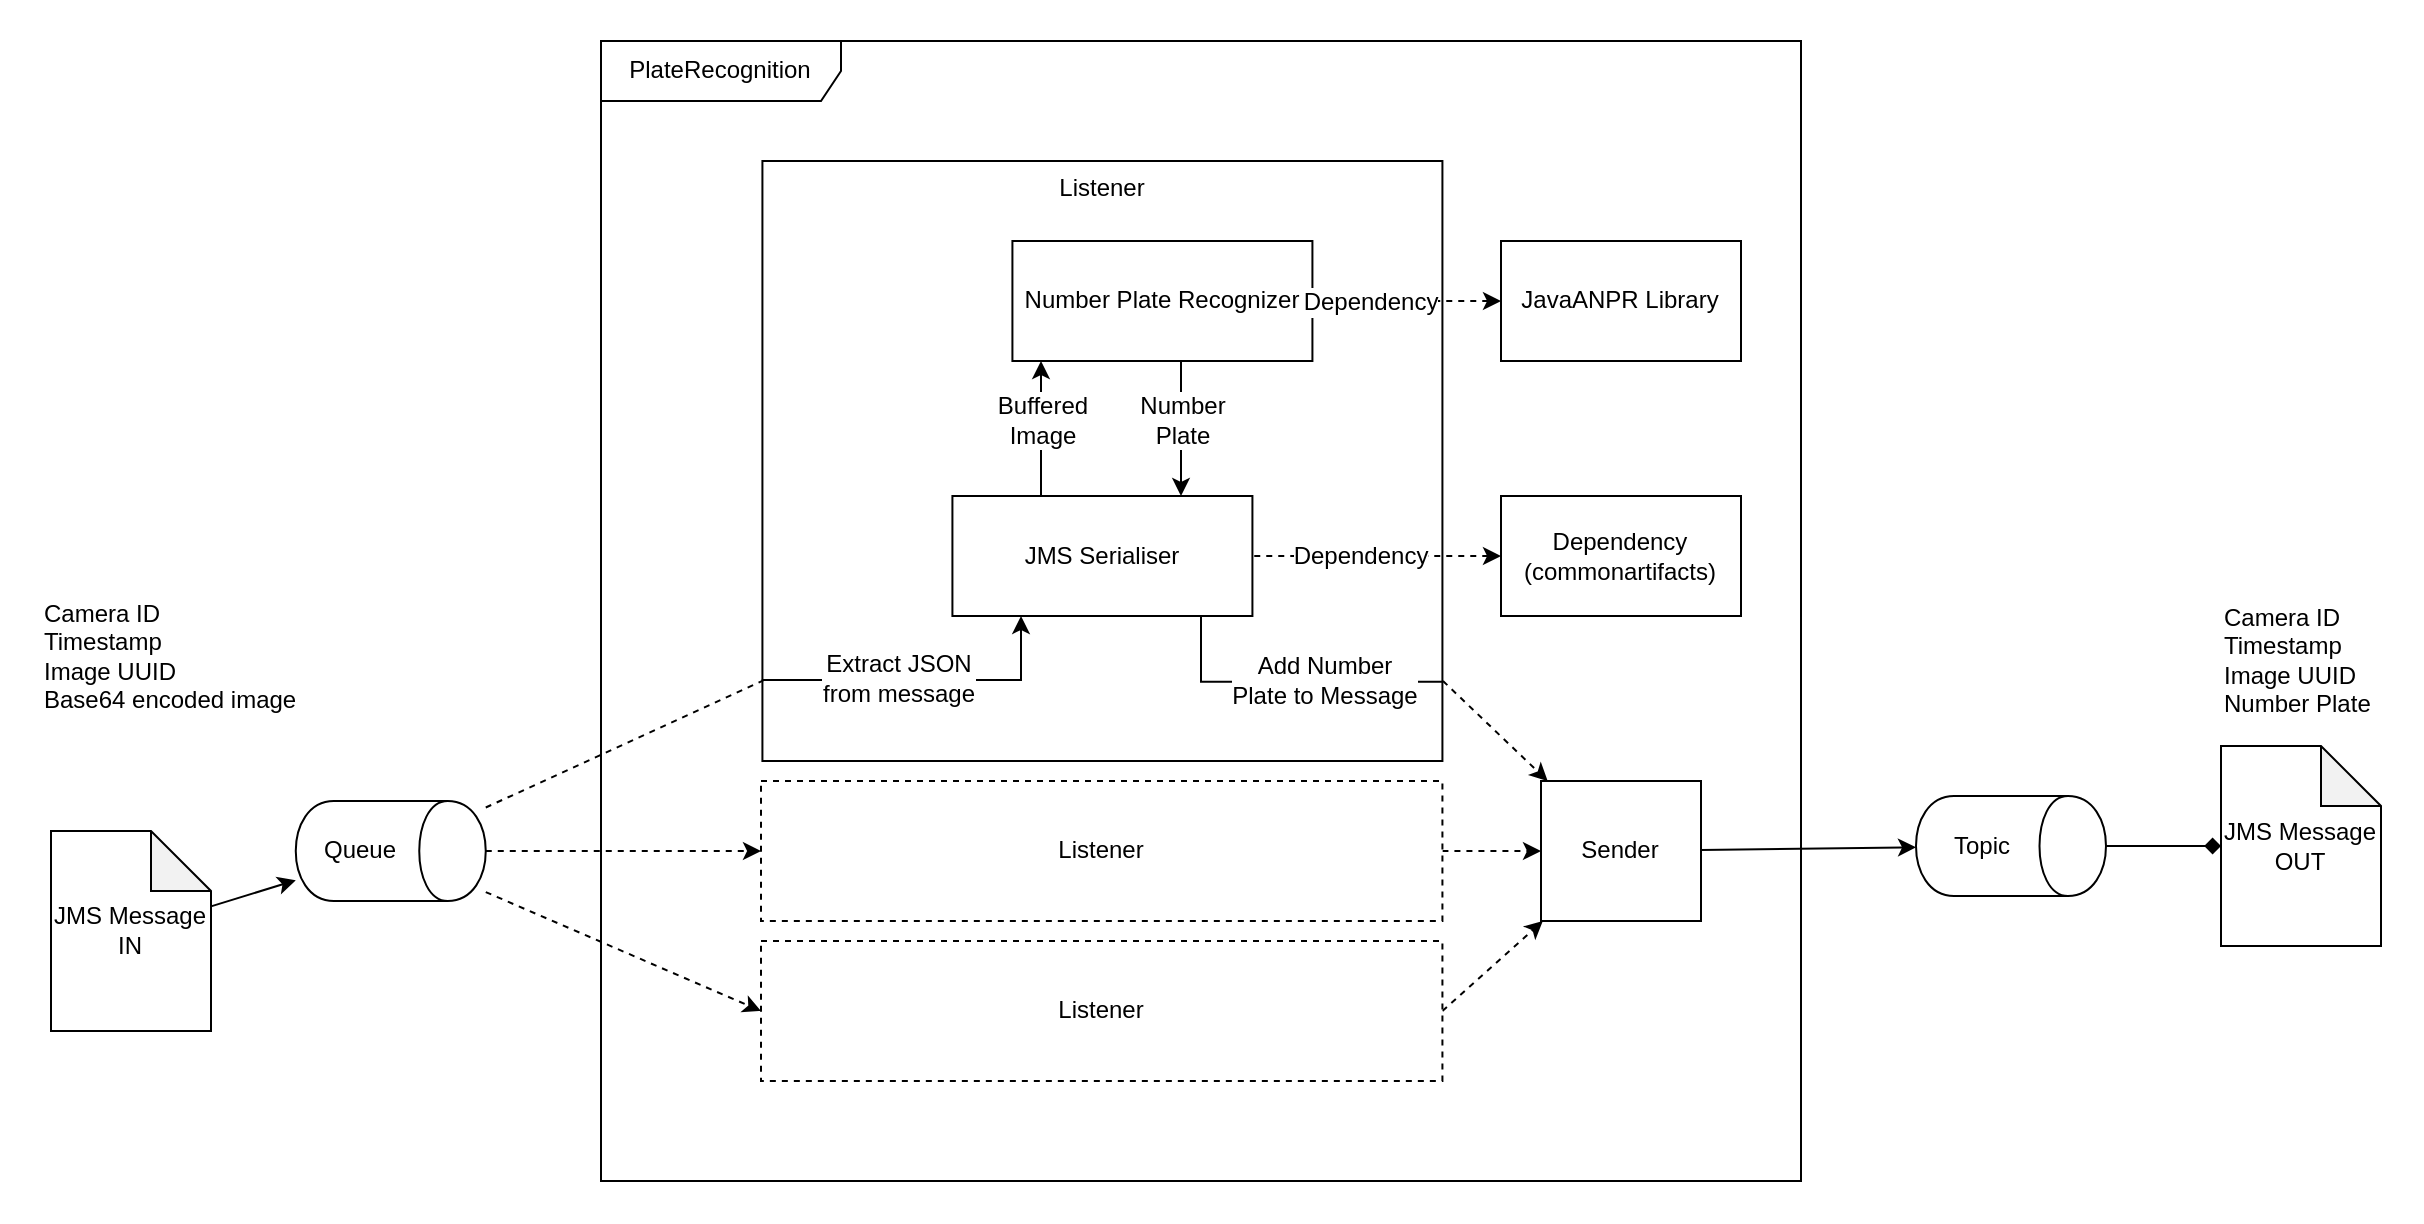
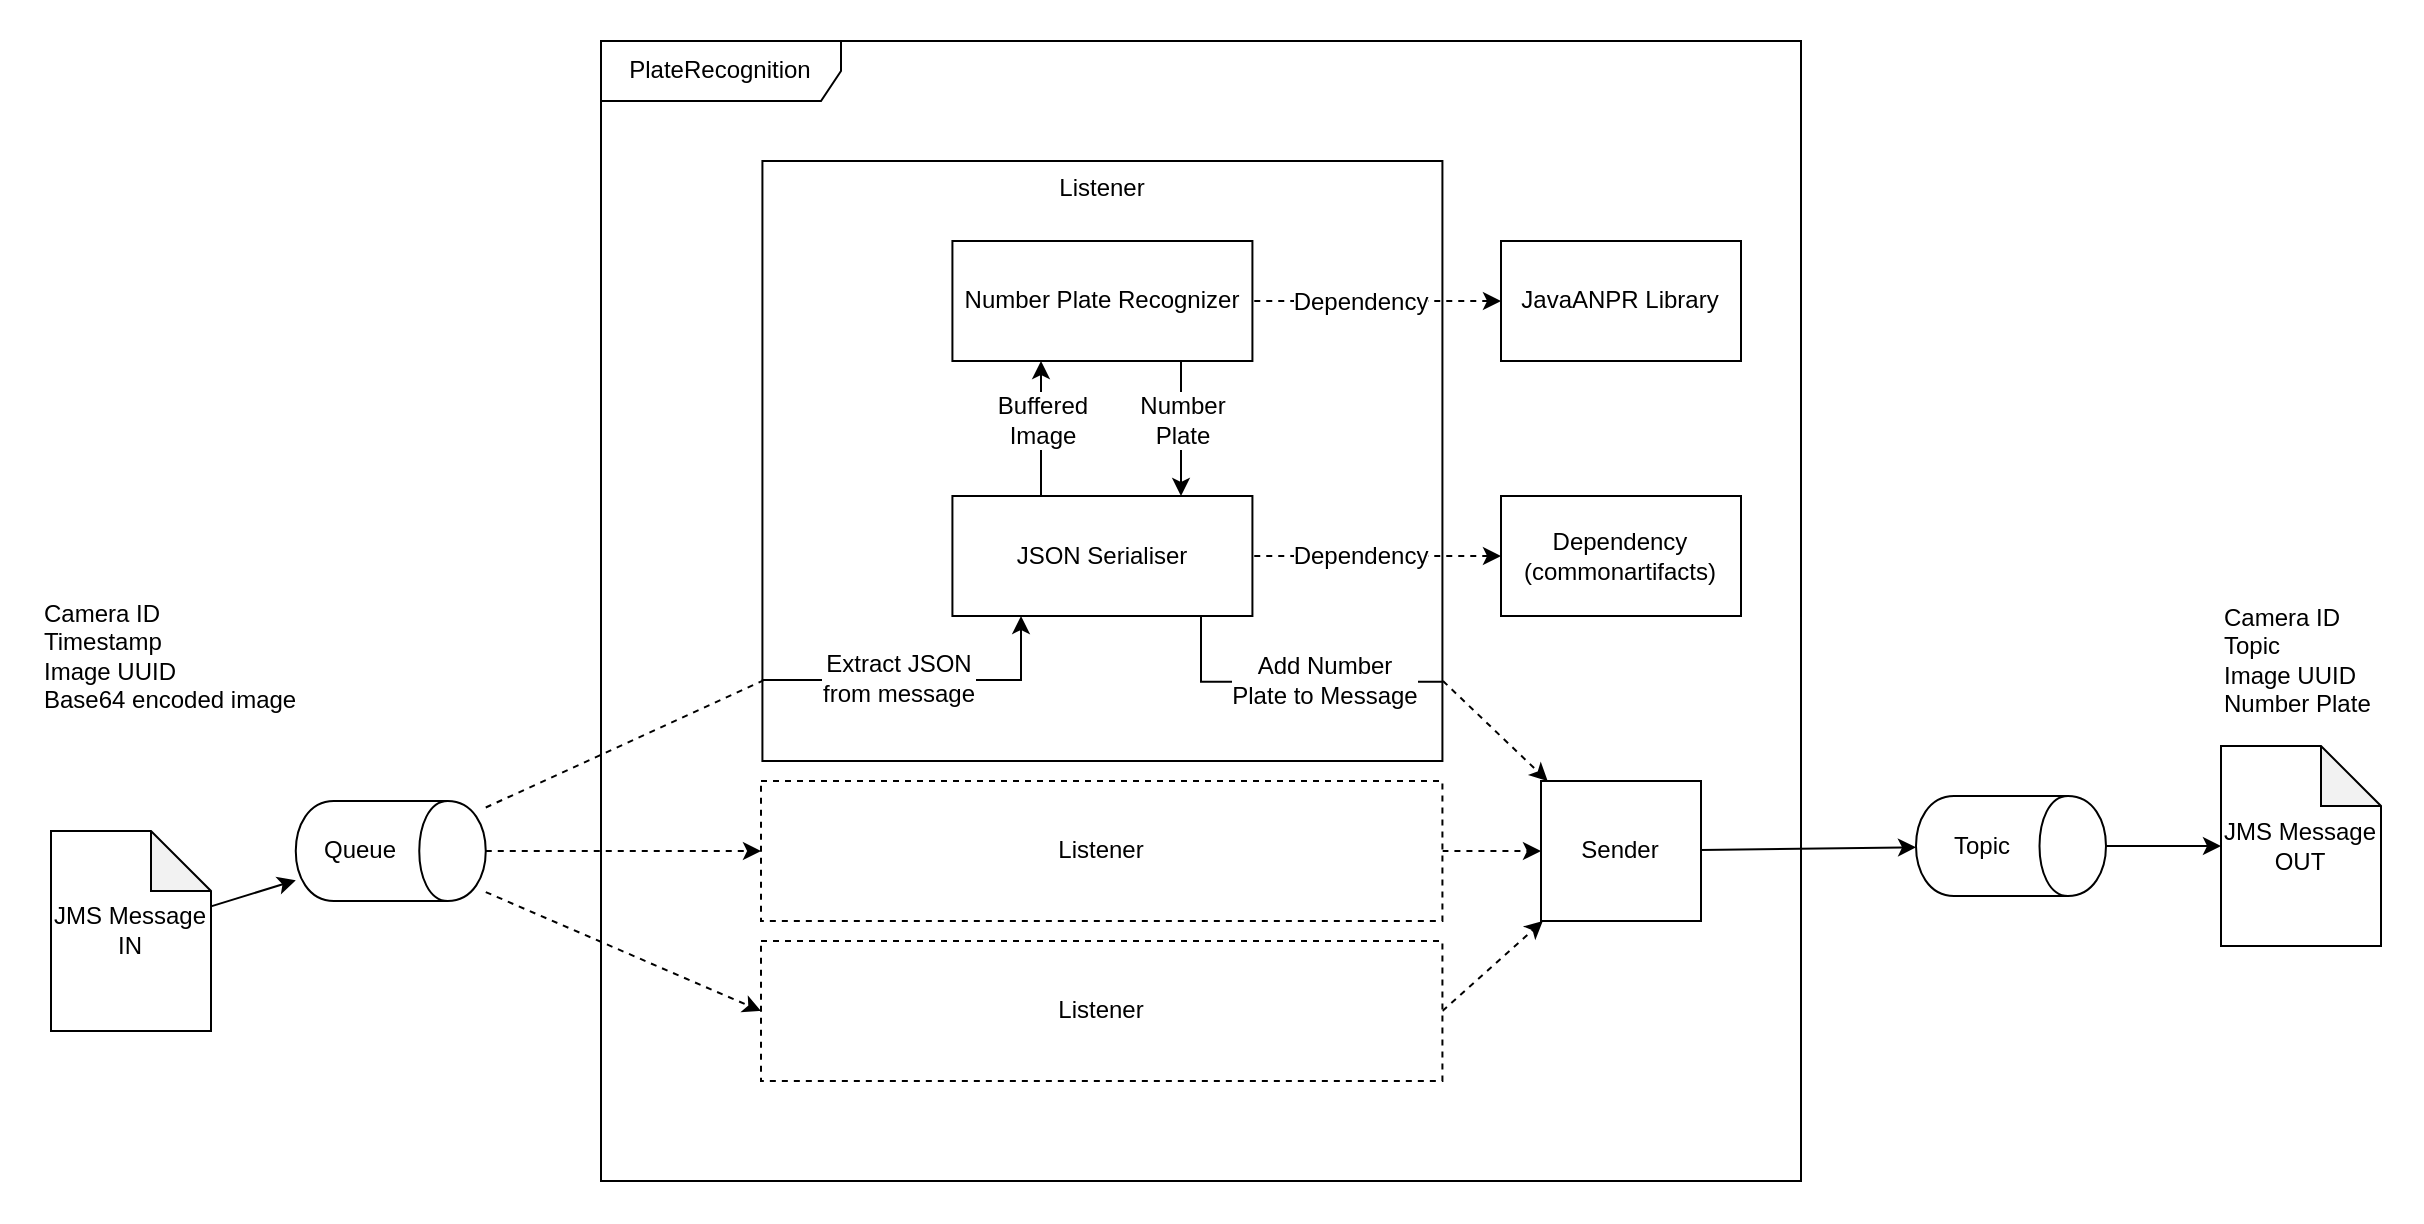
node "Number Plate Recognizer": moved (1162, 301) -> (1102, 301)
node "JMS Serialiser": label "JMS Serialiser" -> "JSON Serialiser"
node "Camera ID Timestamp Image UUID Number Plate": label "Camera ID Timestamp Image UUID Number Plate" -> "Camera ID Topic Image UUID Number Plate"
edge "Topic" -> "JMS Message OUT": arrowhead diamond -> classic
